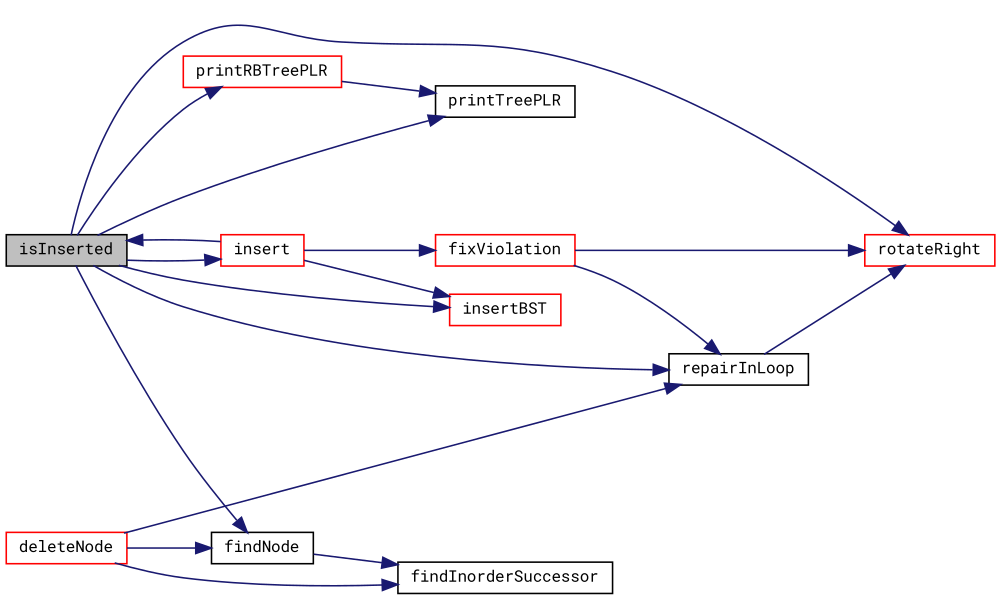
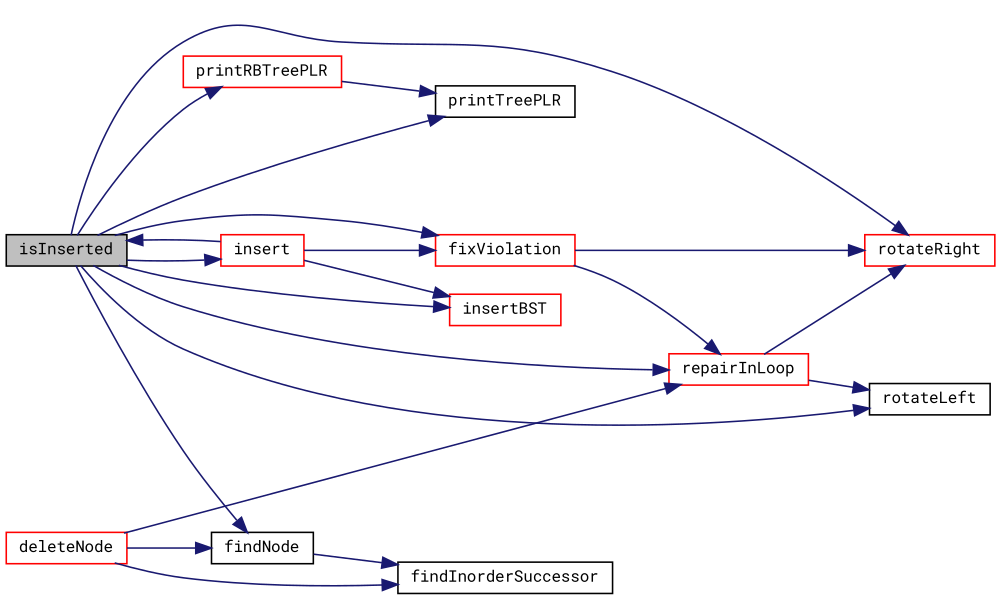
edge "isInserted" -> "fixViolation": added
node "repairInLoop": color black -> red
node "rotateLeft": added
